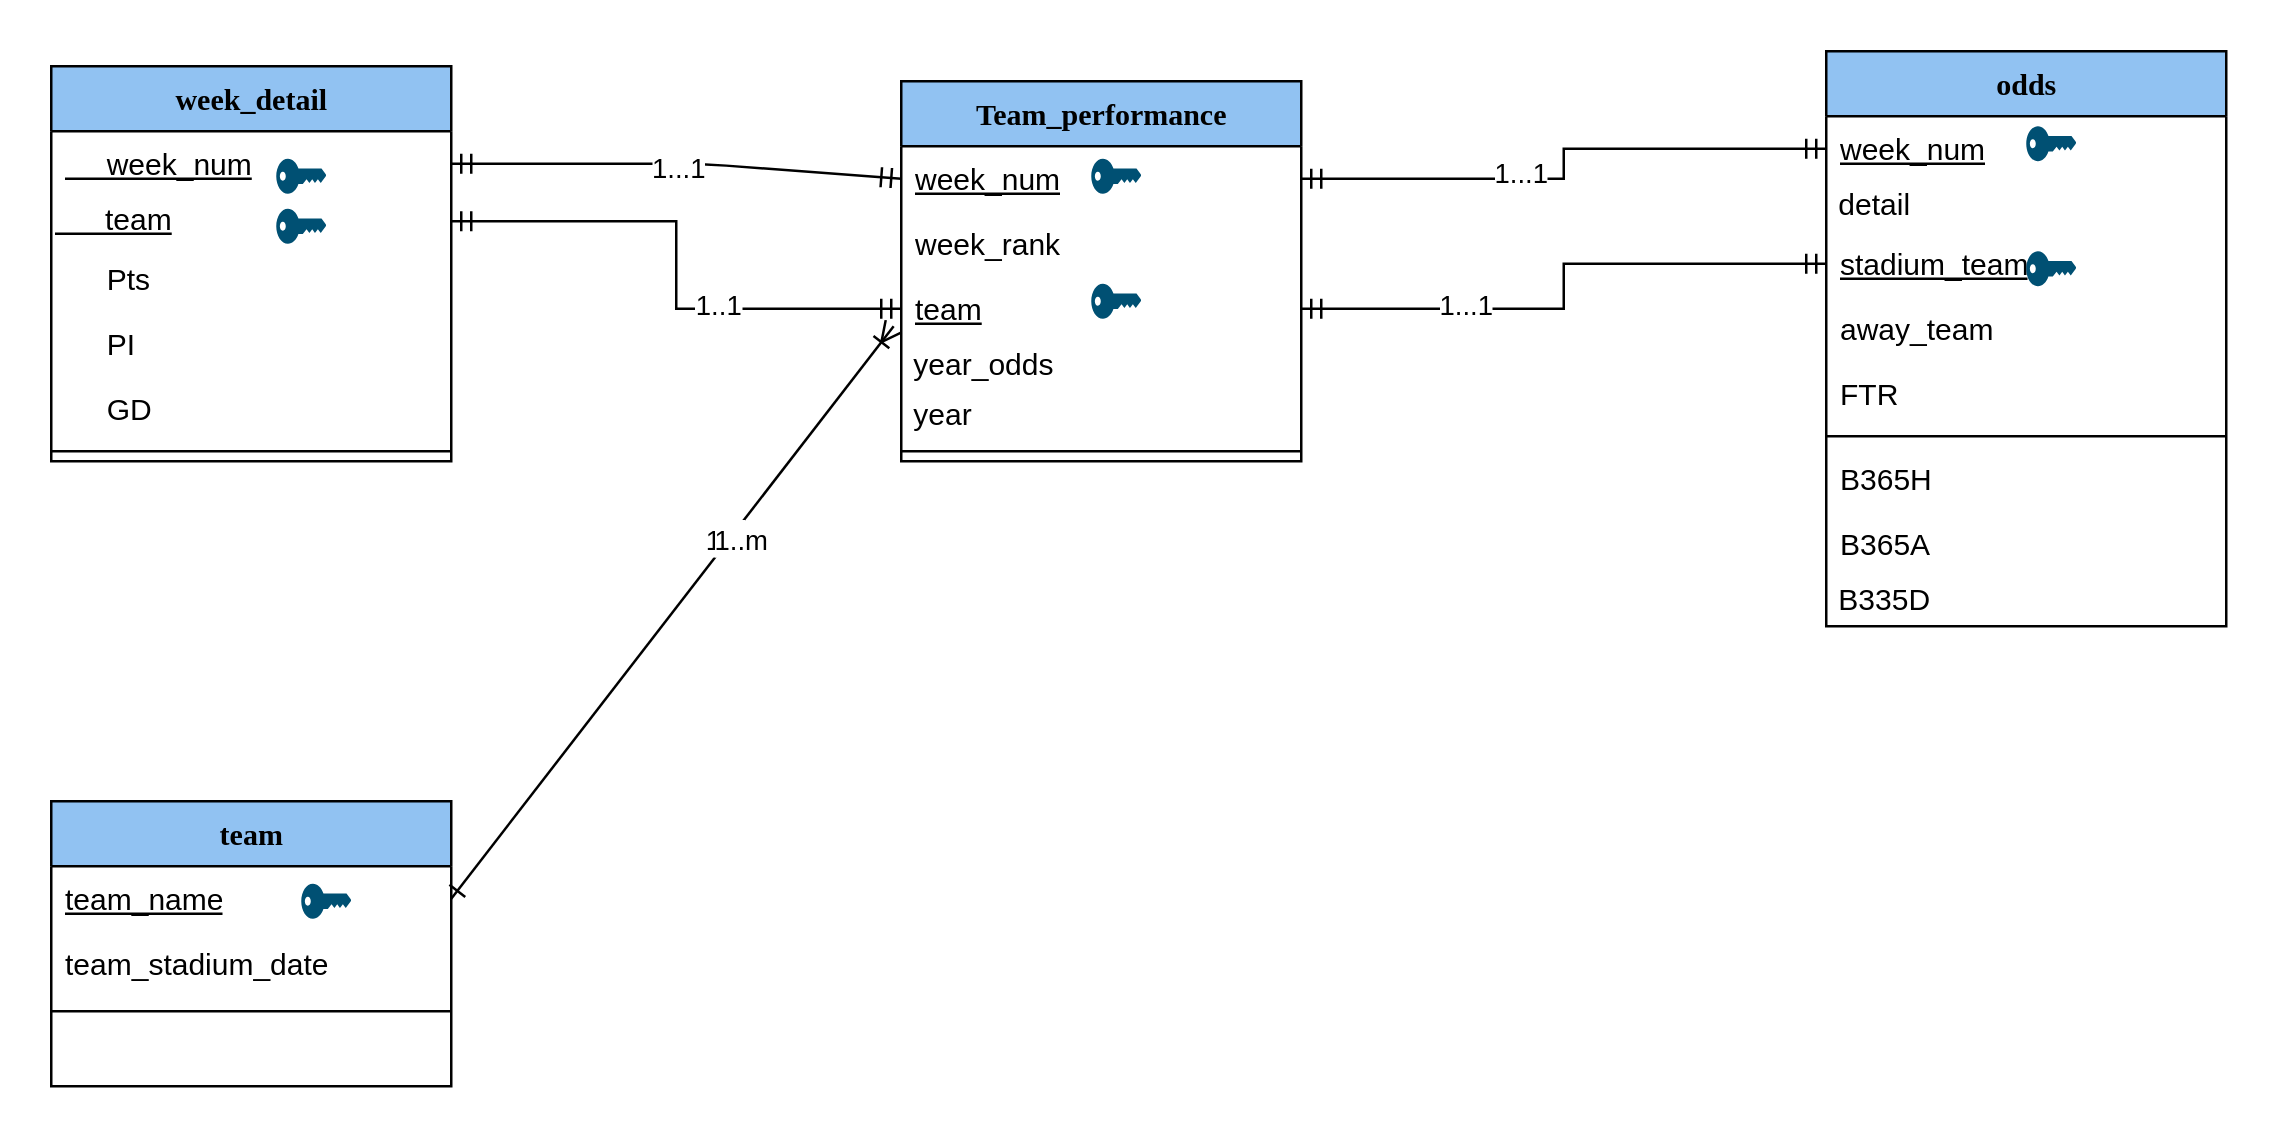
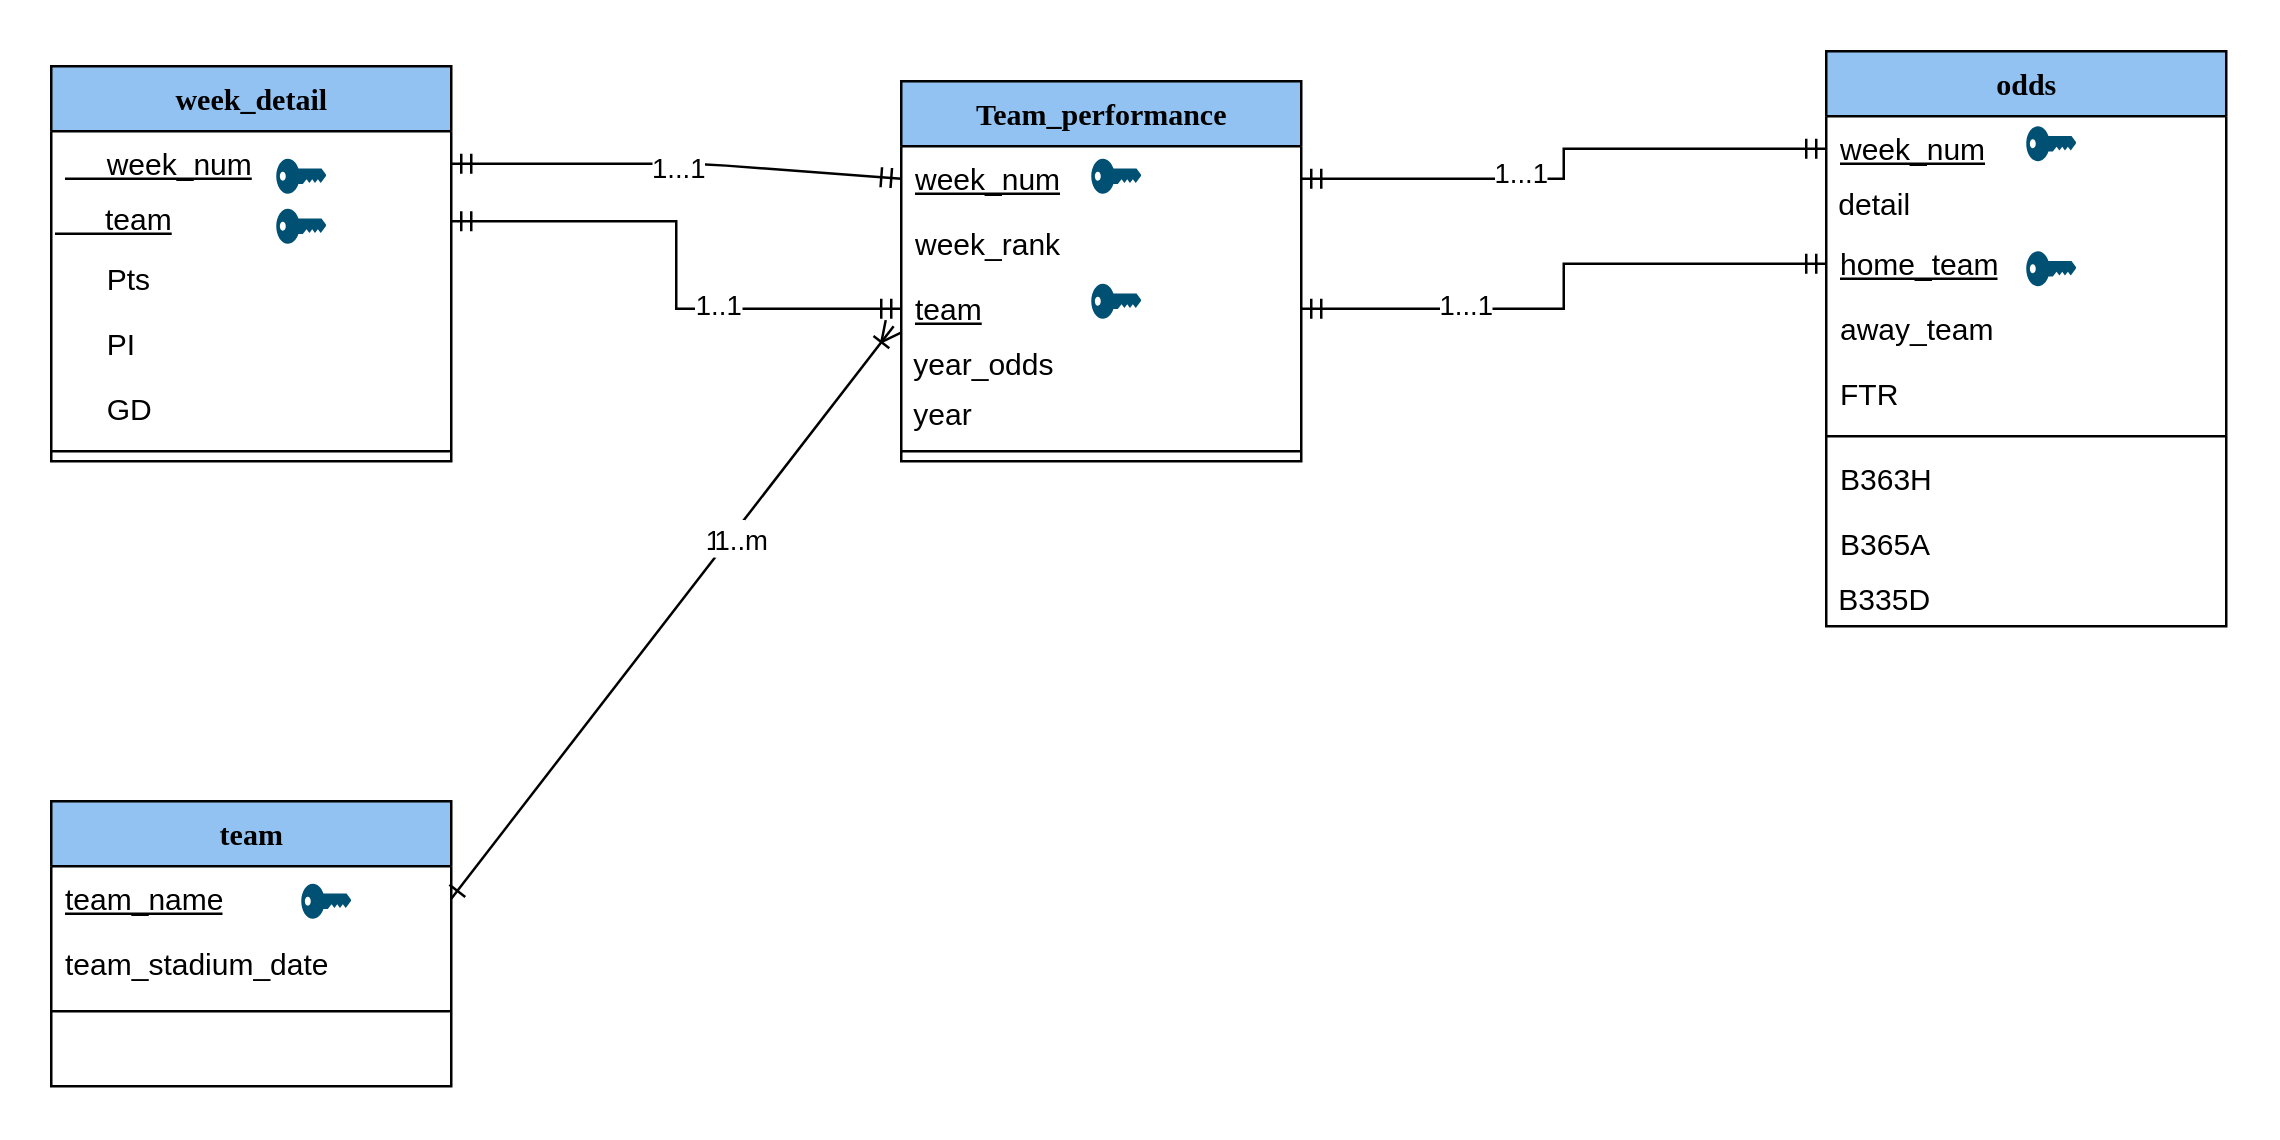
node "stadium_team": label "stadium_team" -> "home_team"
node "B365H": label "B365H" -> "B363H"
